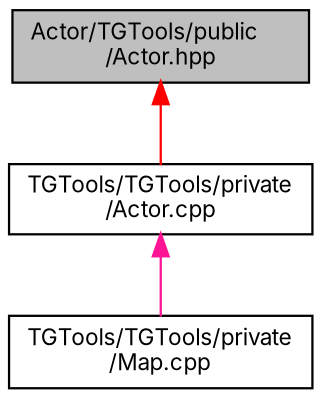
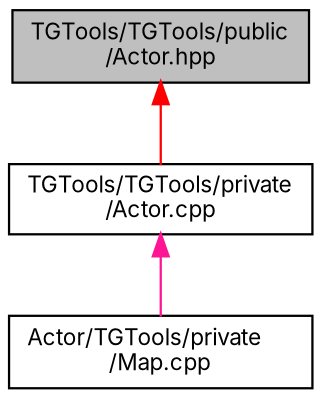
node "Actor/TGTools/public /Actor.hpp": label "Actor/TGTools/public /Actor.hpp" -> "TGTools/TGTools/public /Actor.hpp"
node "TGTools/TGTools/private /Map.cpp": label "TGTools/TGTools/private /Map.cpp" -> "Actor/TGTools/private /Map.cpp"
